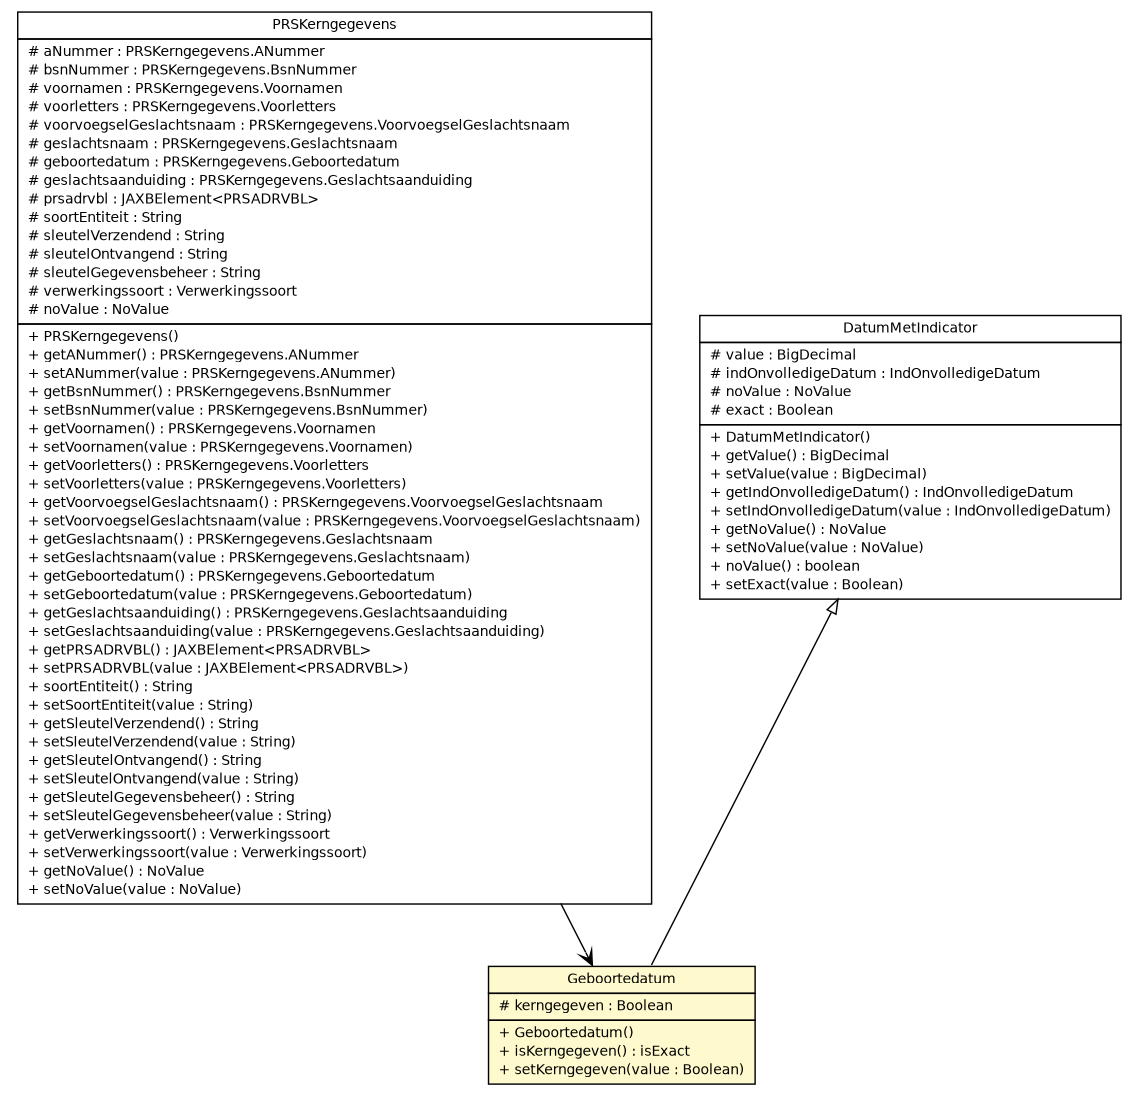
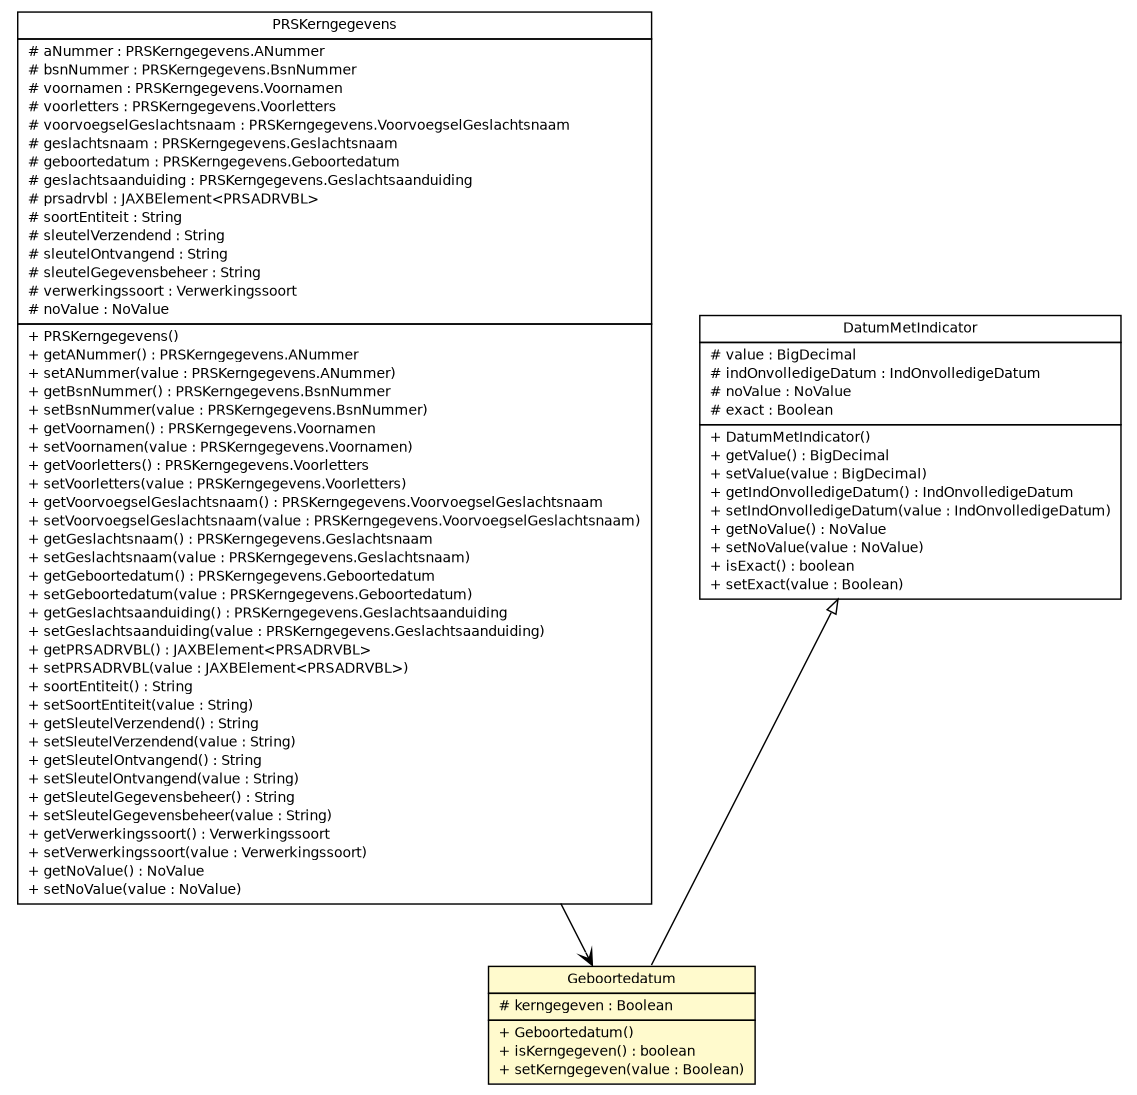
node "DatumMetIndicator": text "+ noValue() : boolean" -> "+ isExact() : boolean"
node "Geboortedatum": text "+ isKerngegeven() : isExact" -> "+ isKerngegeven() : boolean"
